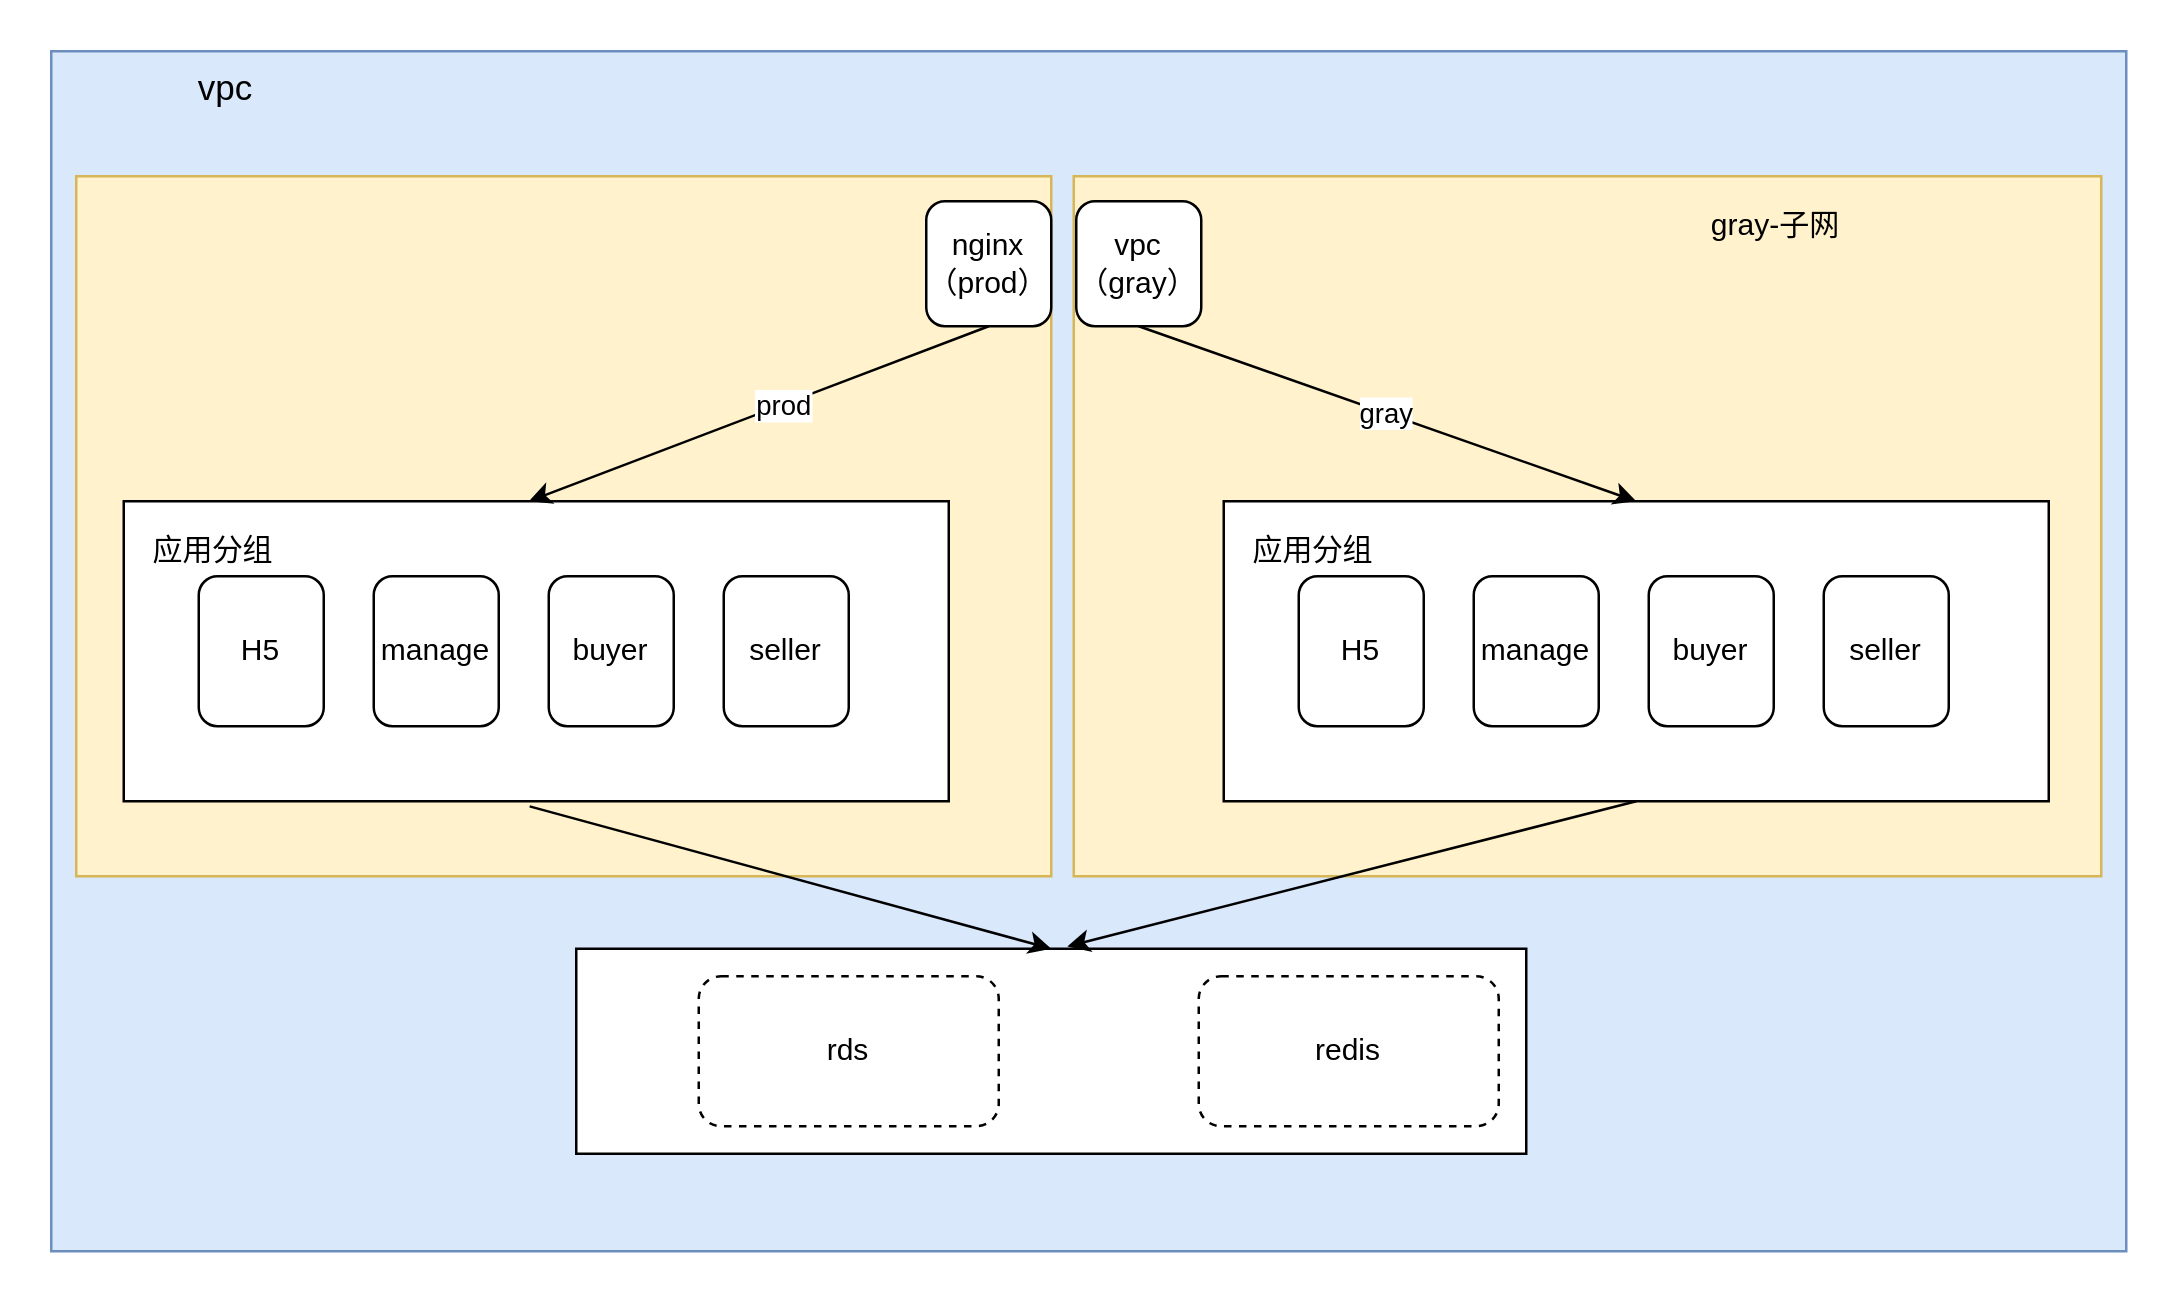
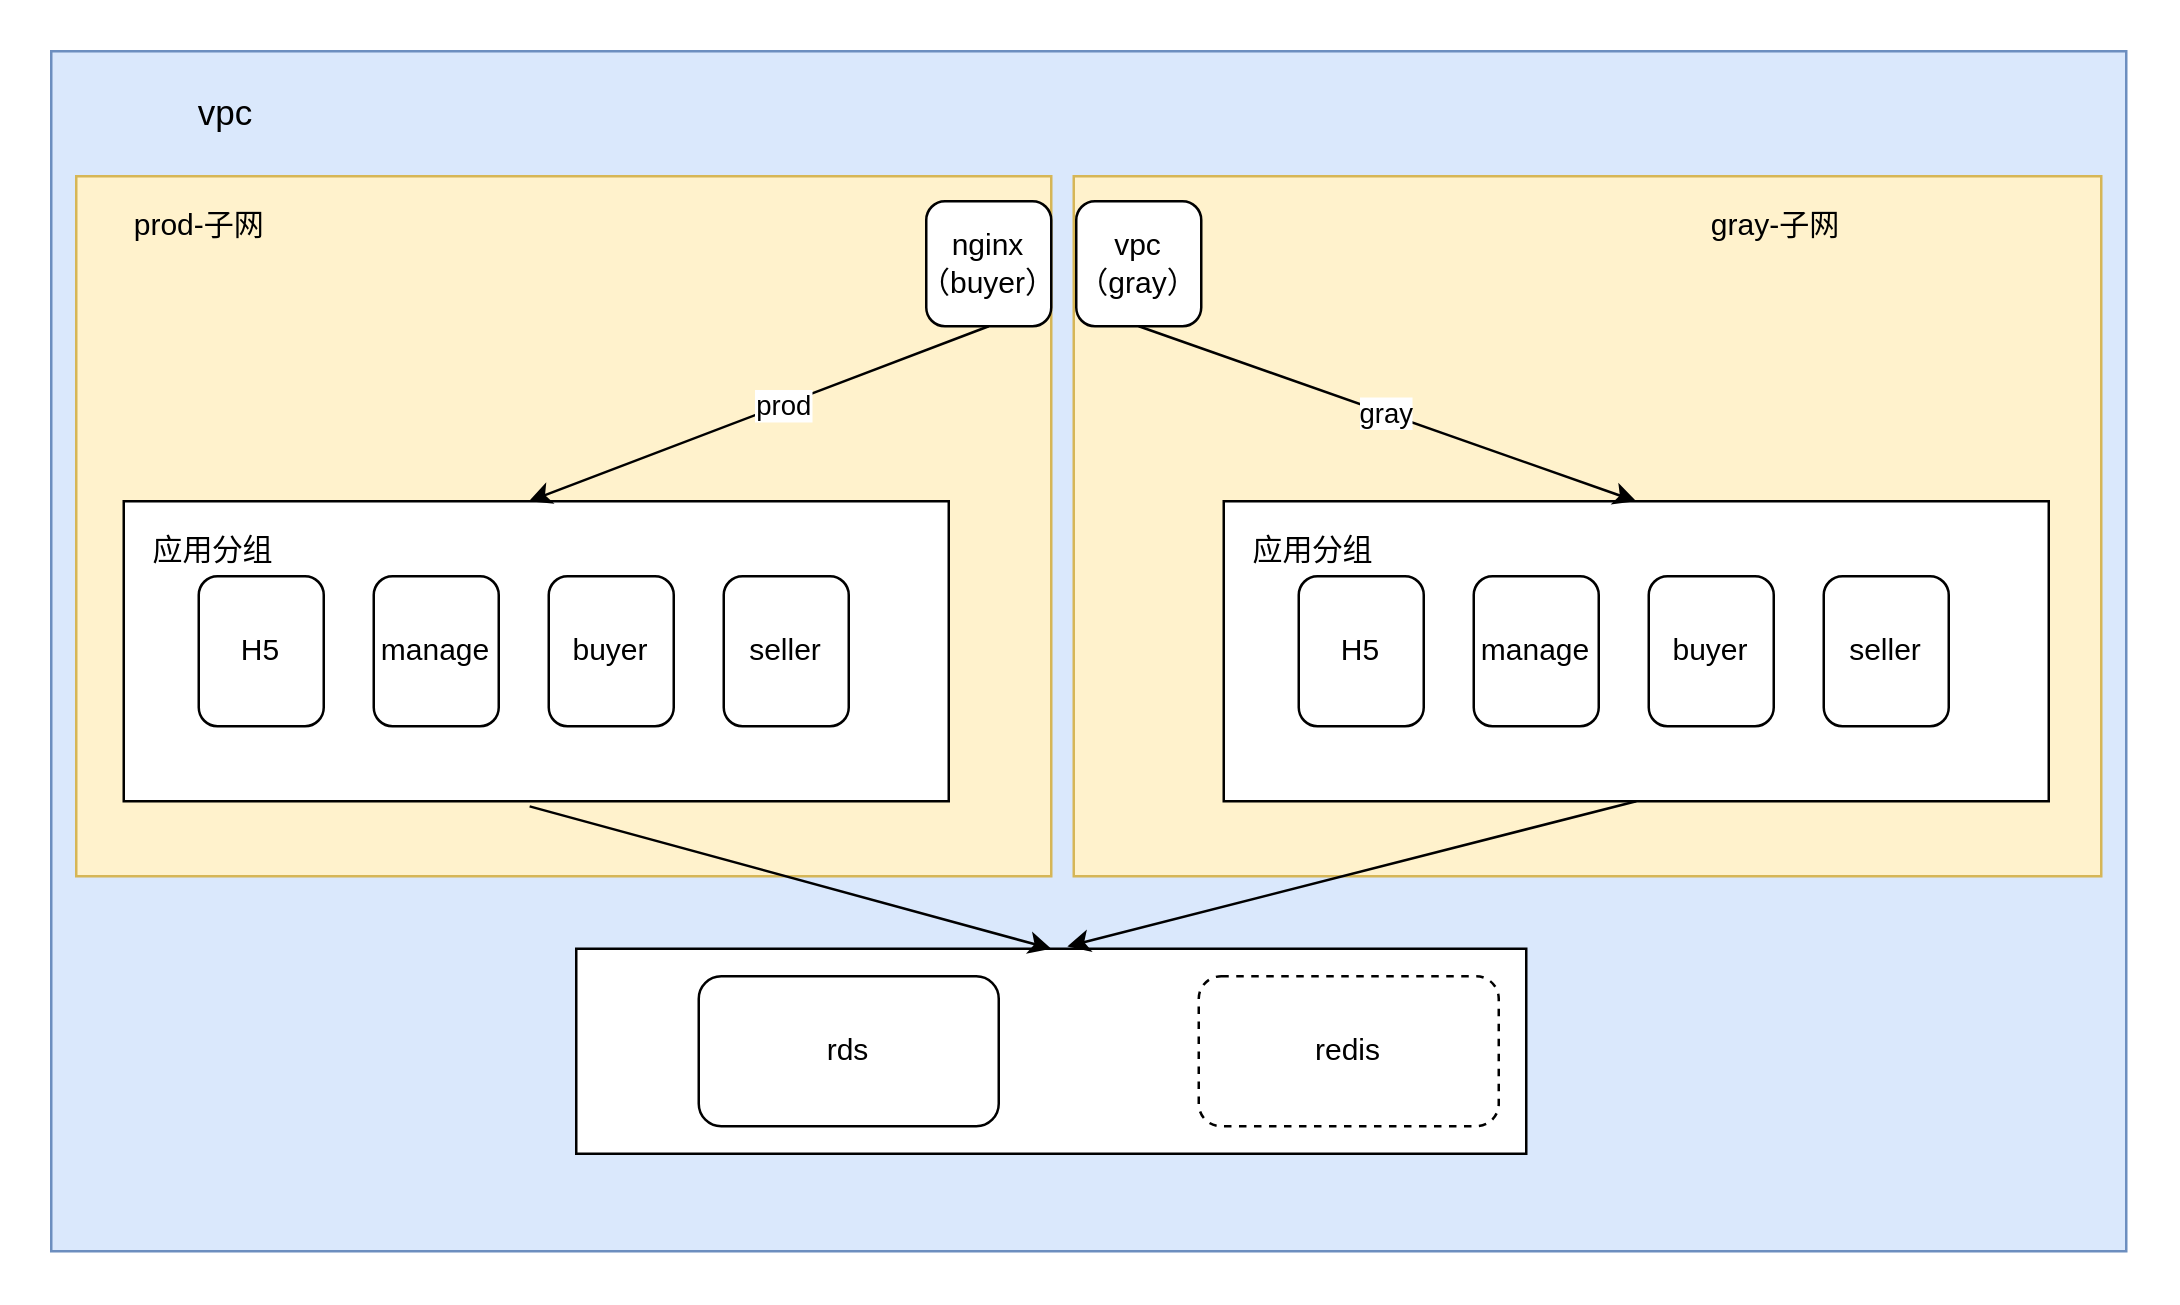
node "vpc": moved (226, 89) -> (226, 114)
node "prod-子网": added
node "nginx（prod）": label "nginx（prod）" -> "nginx（buyer）"
node "rds": style dashed -> solid
